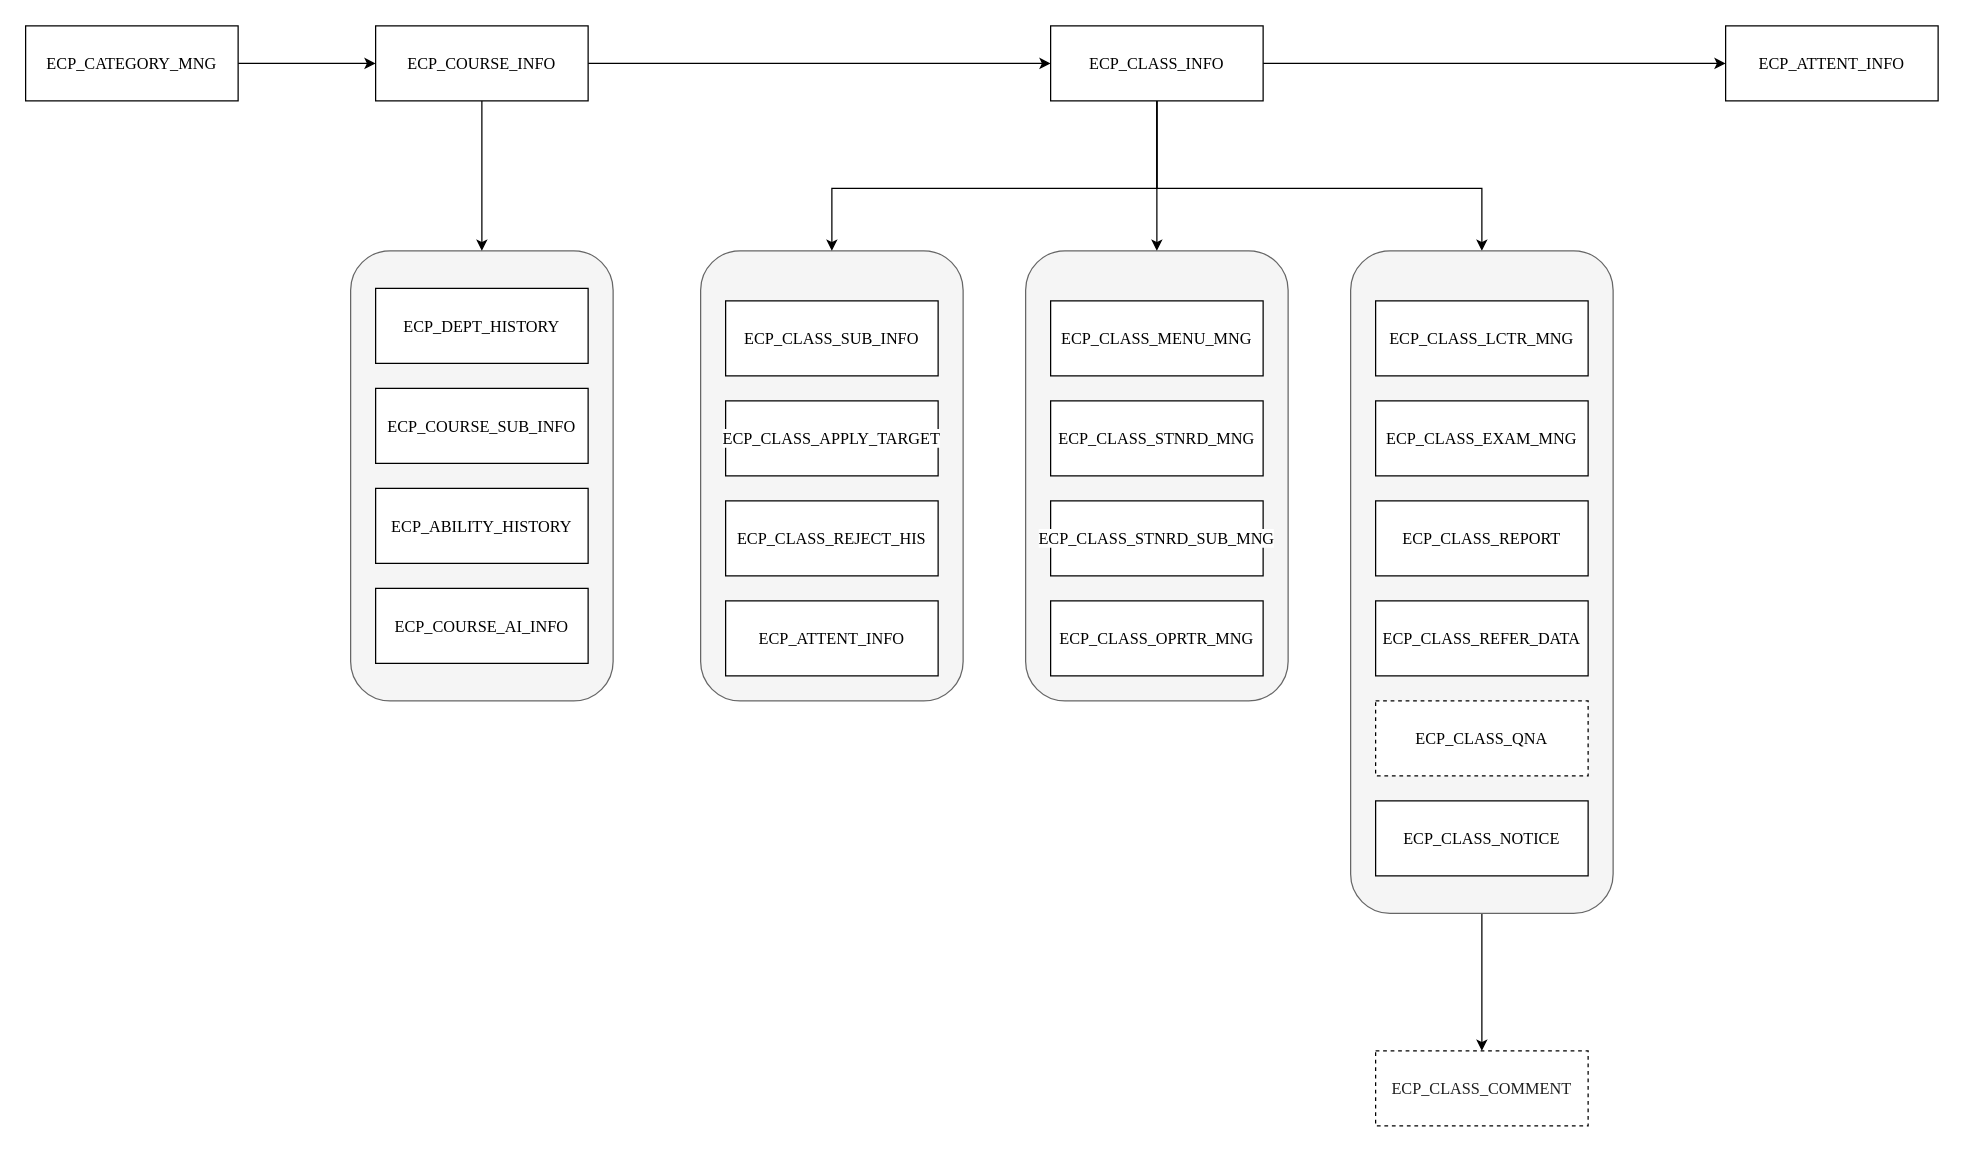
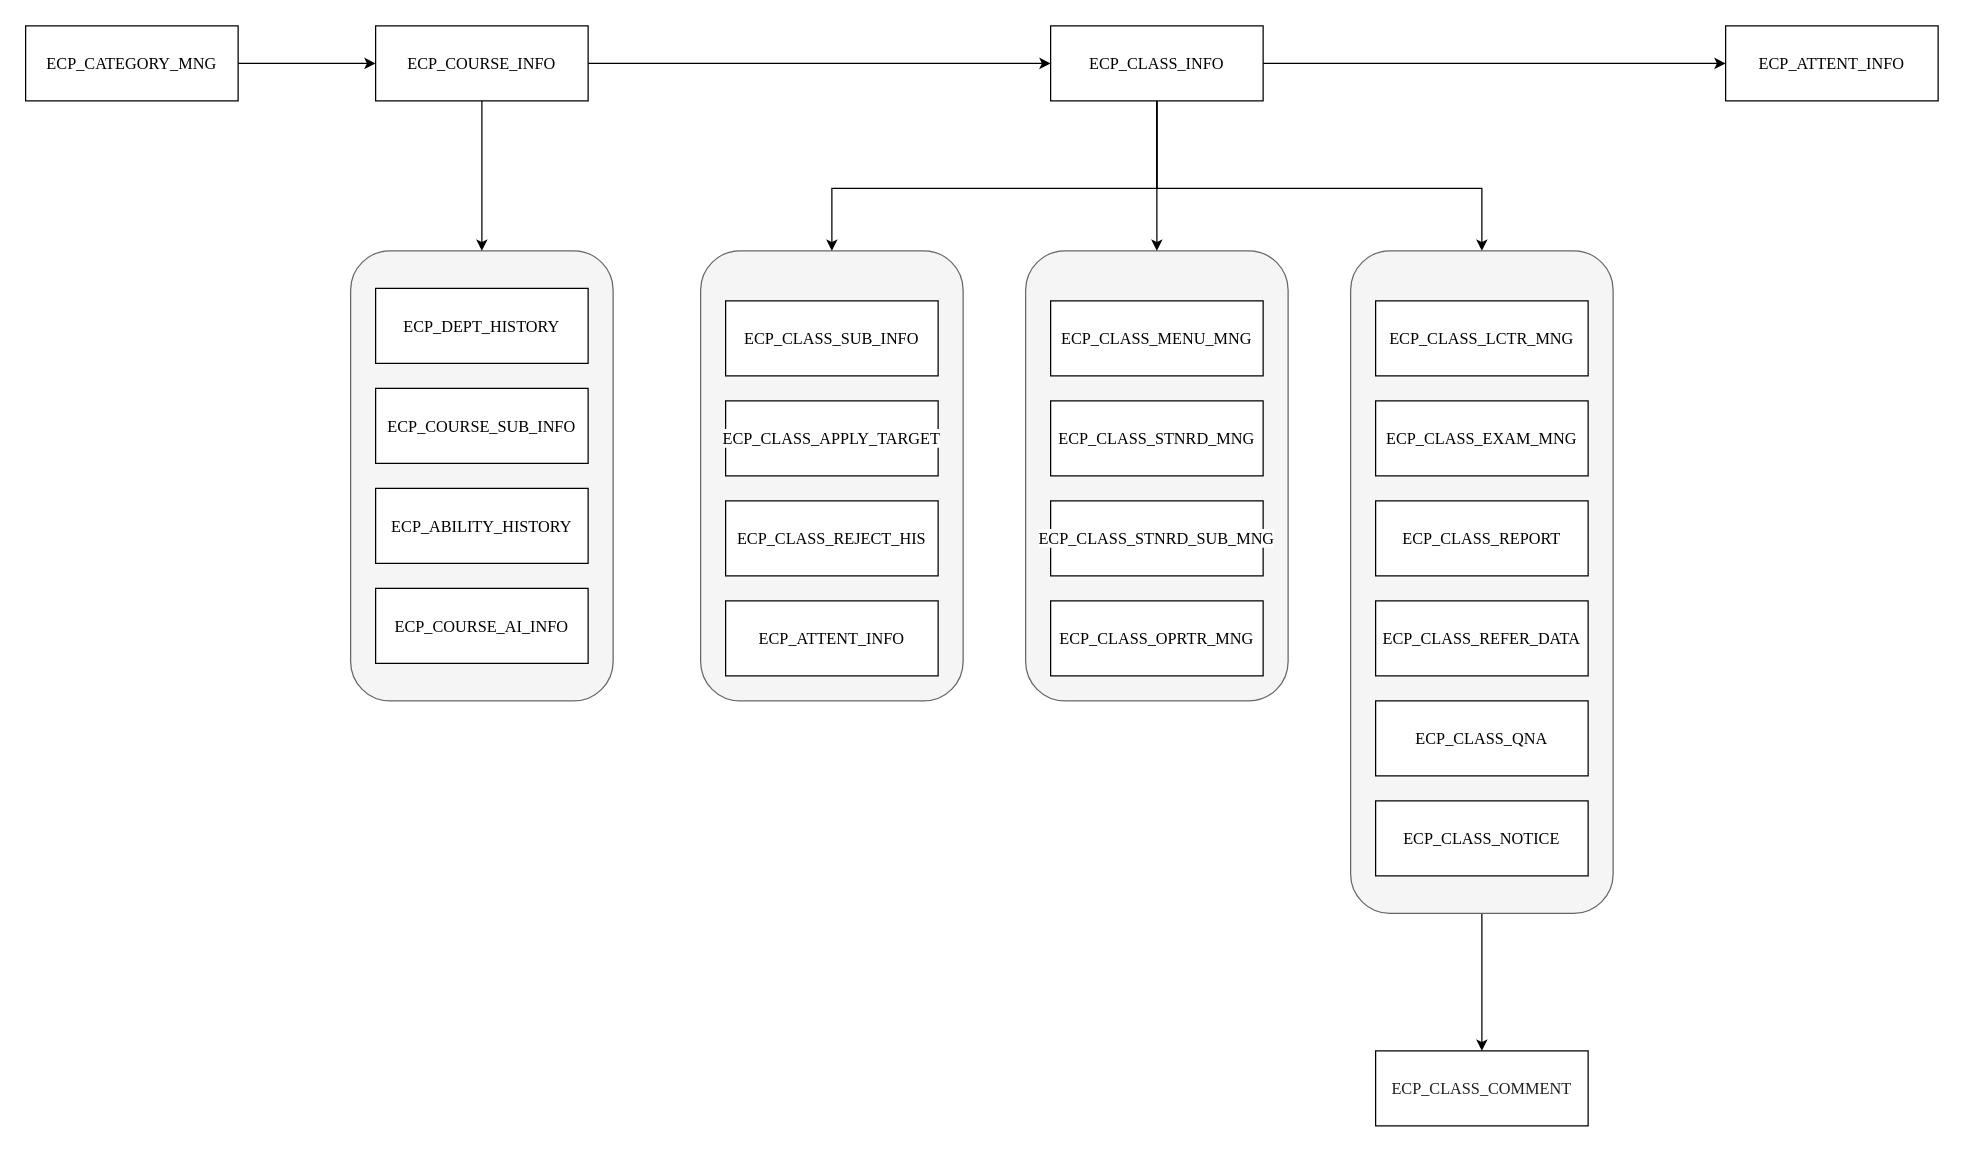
node "ECP_CLASS_QNA": style dashed -> solid
node "ECP_CLASS_COMMENT": style dashed -> solid
